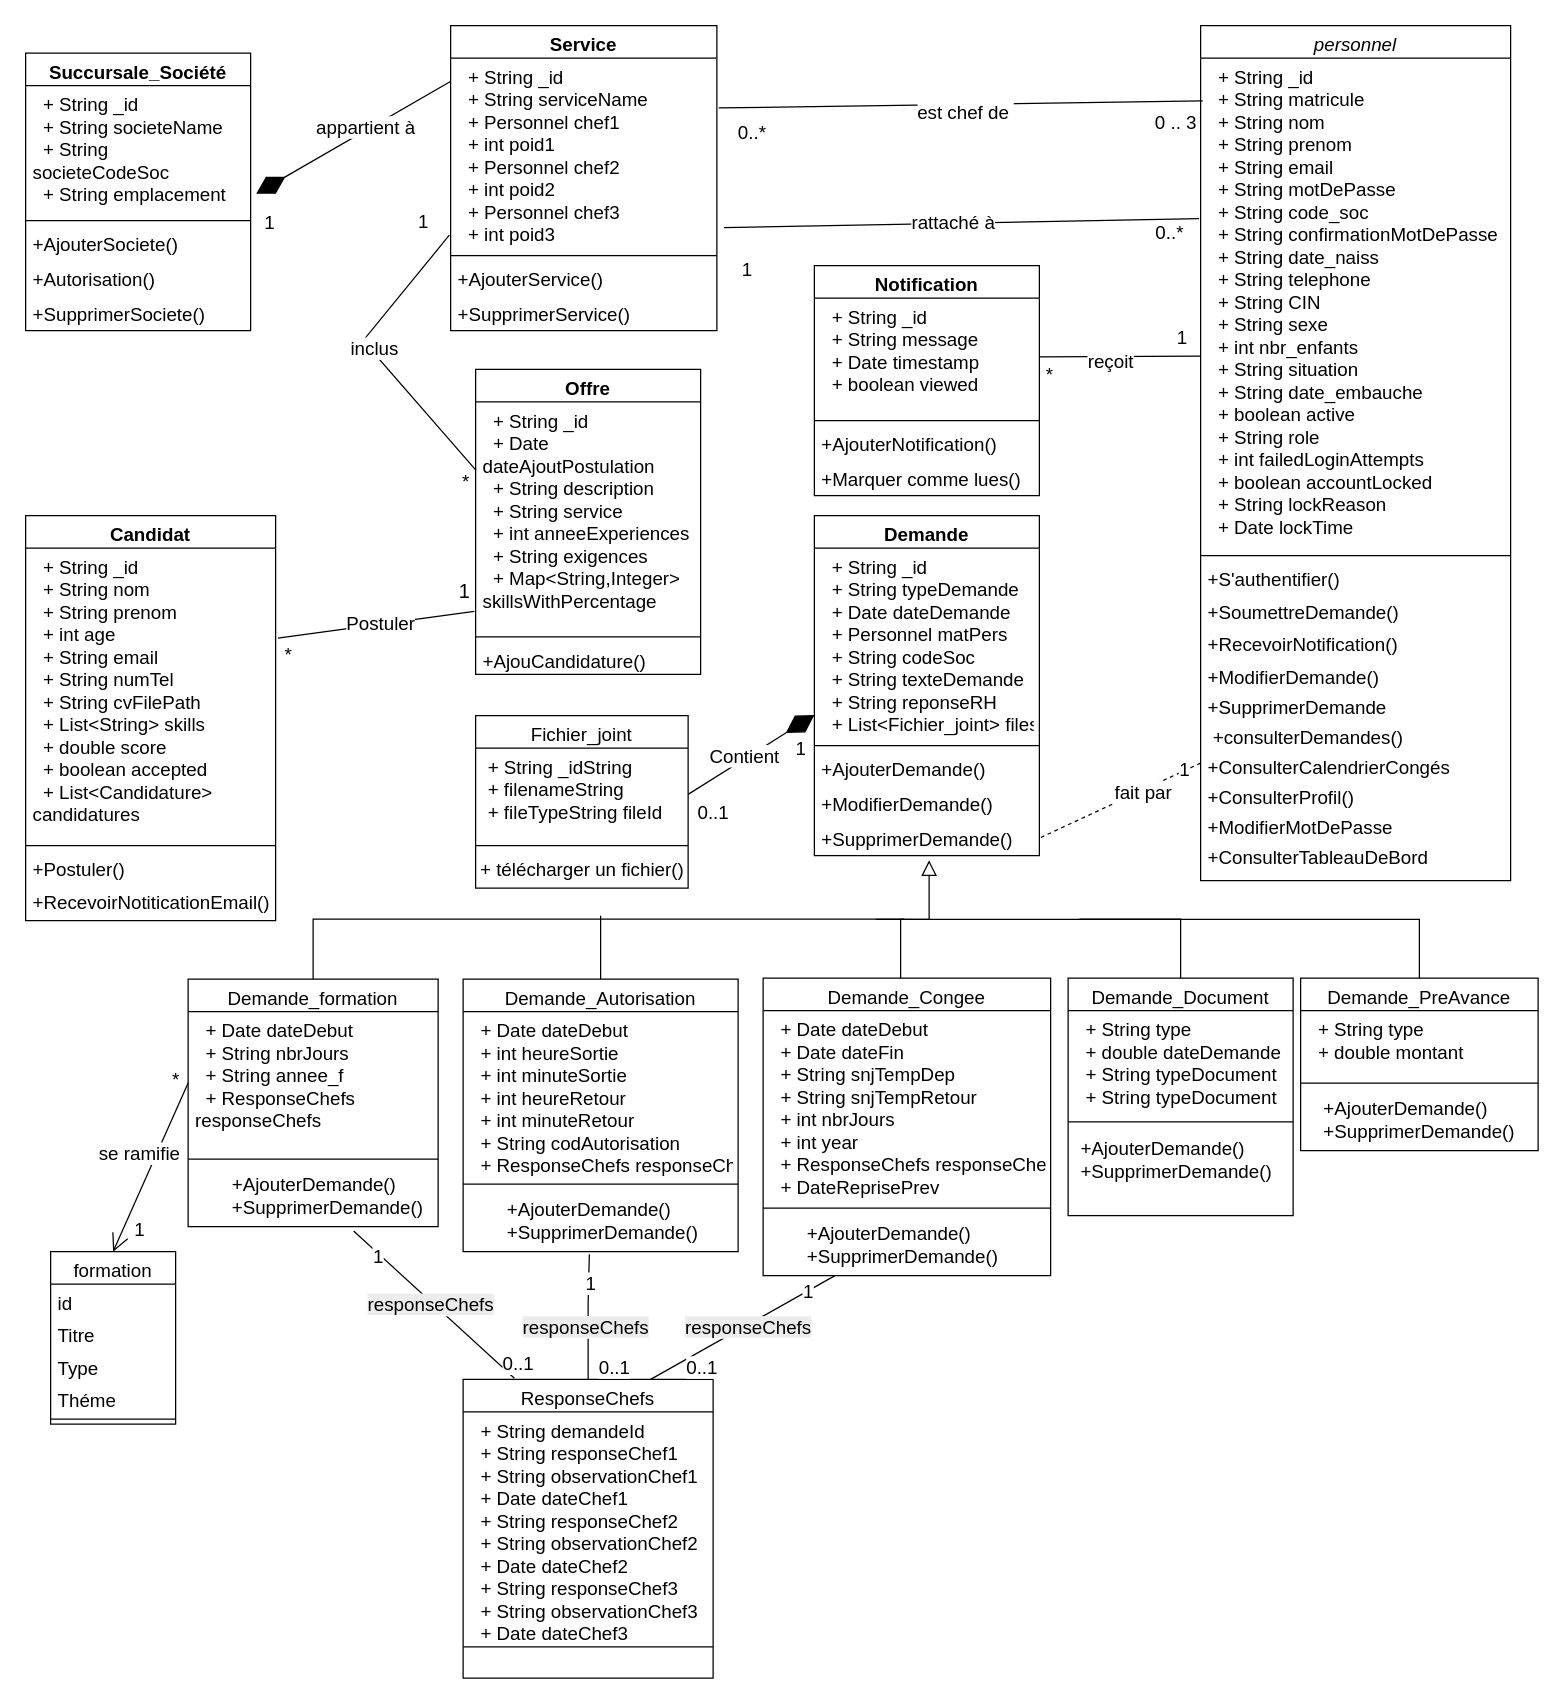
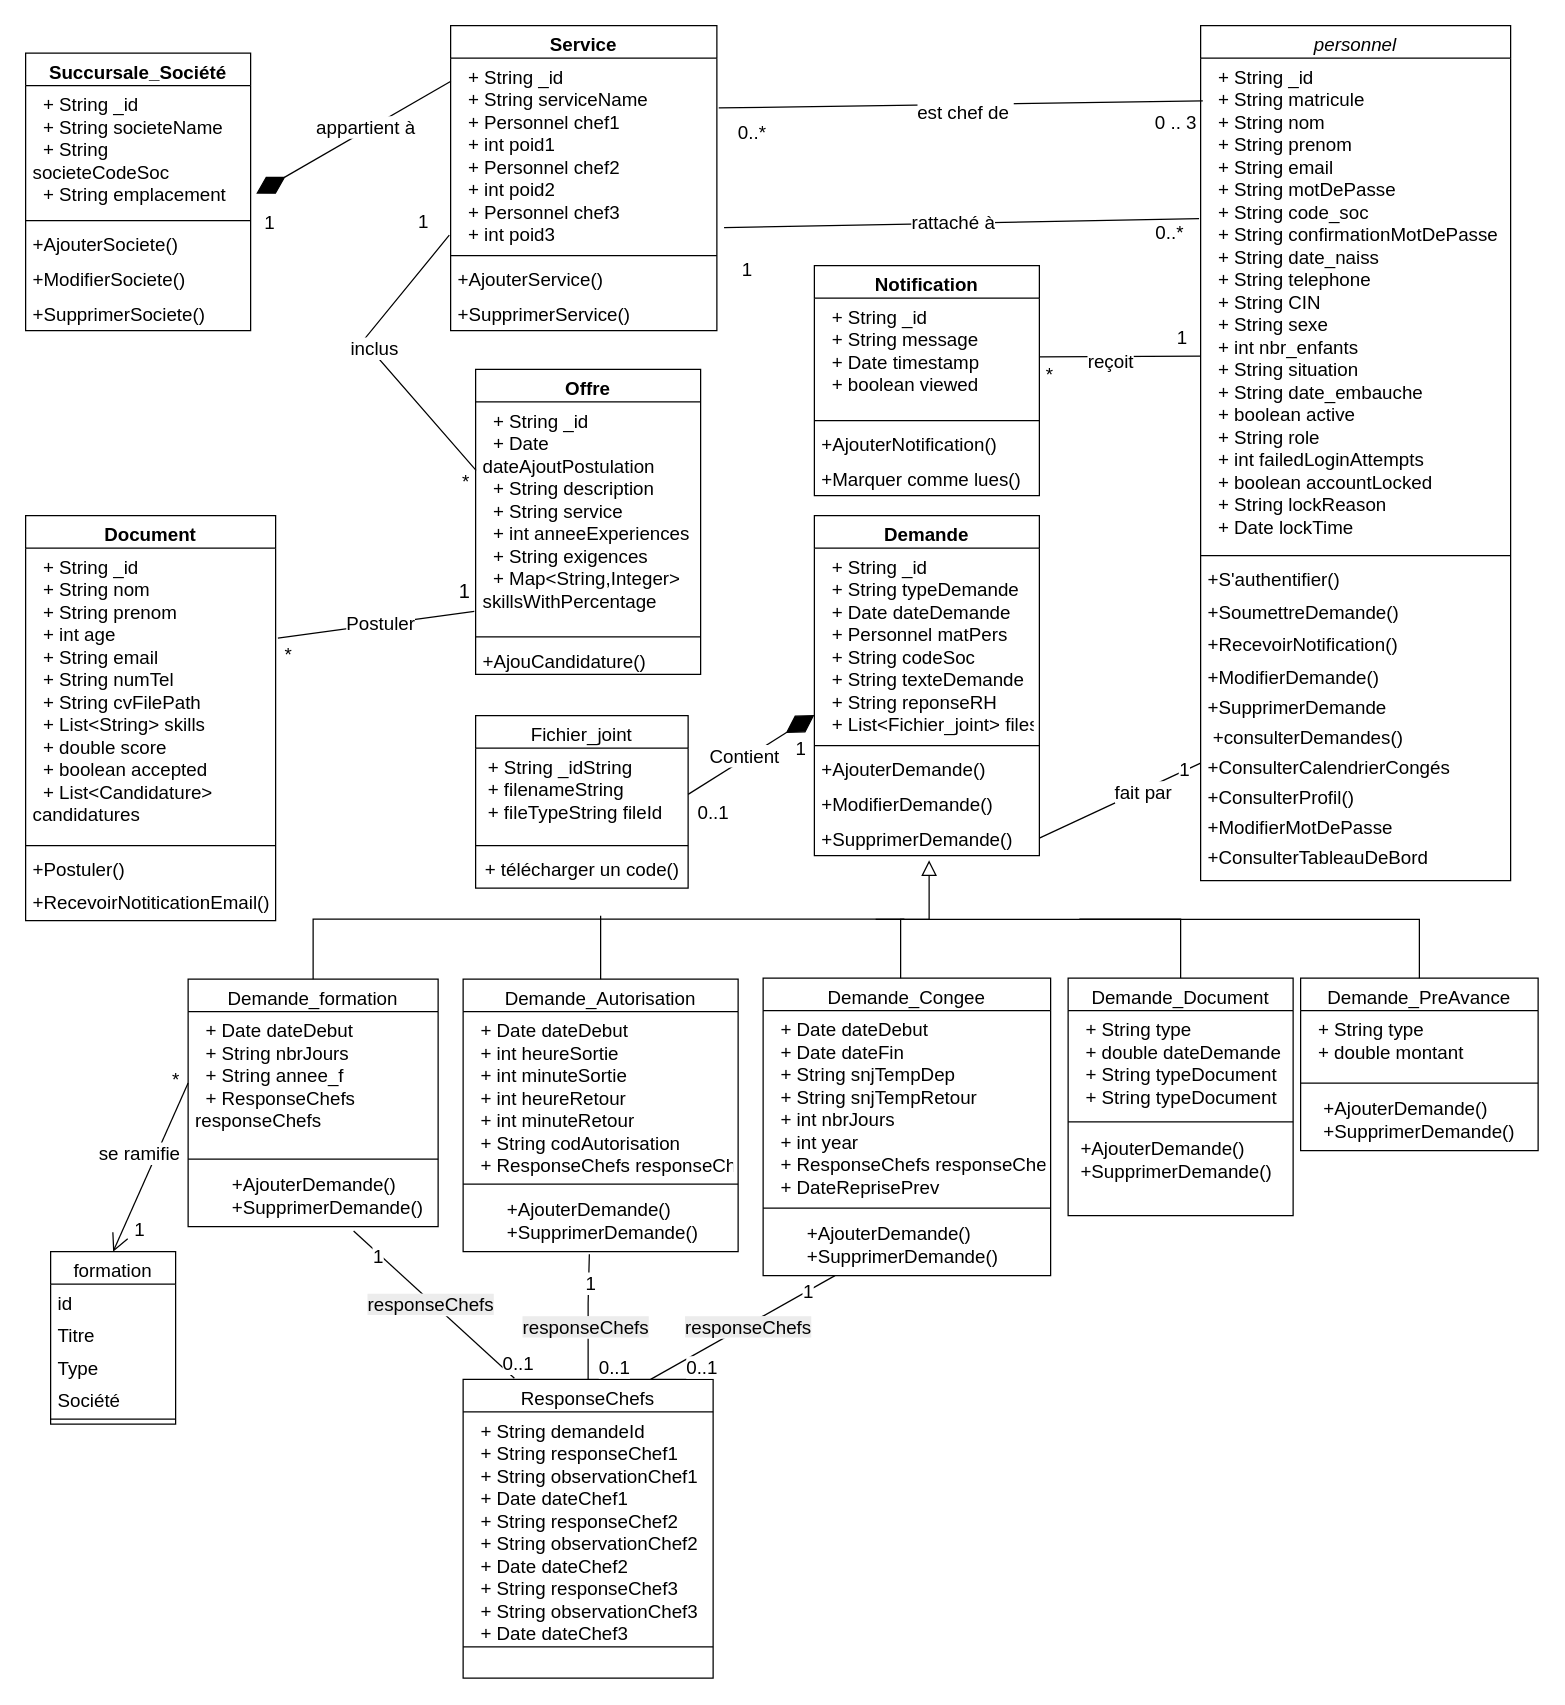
node "+Autorisation()": label "+Autorisation()" -> "+ModifierSociete()"
node "Candidat": label "Candidat" -> "Document"
edge "+ConsulterCalendrierCongés" -- "+SupprimerDemande()": style dashed -> solid
node "+ télécharger un fichier()": label "+ télécharger un fichier()" -> "+ télécharger un code()"
node "Théme": label "Théme" -> "Société"
